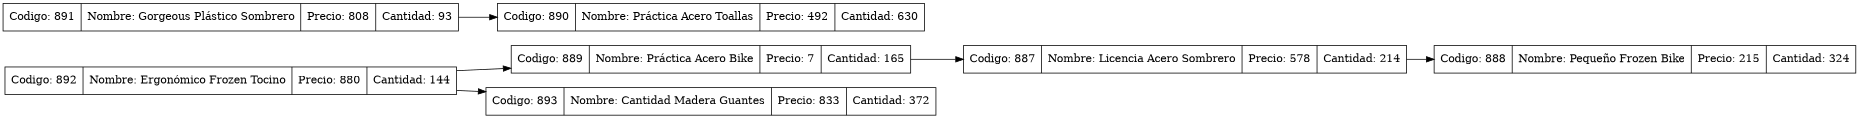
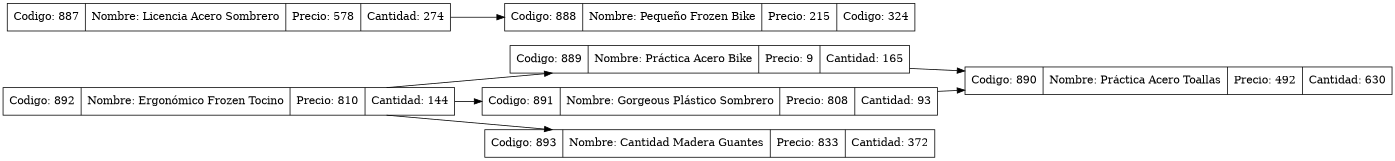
node "Codigo: 889": text "Precio: 7" -> "Precio: 9"
edge "Codigo: 889" -> "Codigo: 887": now "Codigo: 889" -> "Codigo: 890"
node "Codigo: 887": text "Cantidad: 214" -> "Cantidad: 274"
node "Codigo: 888": text "Cantidad: 324" -> "Codigo: 324"
node "Codigo: 892": text "Precio: 880" -> "Precio: 810"
edge "Codigo: 892" -> "Codigo: 891": added
